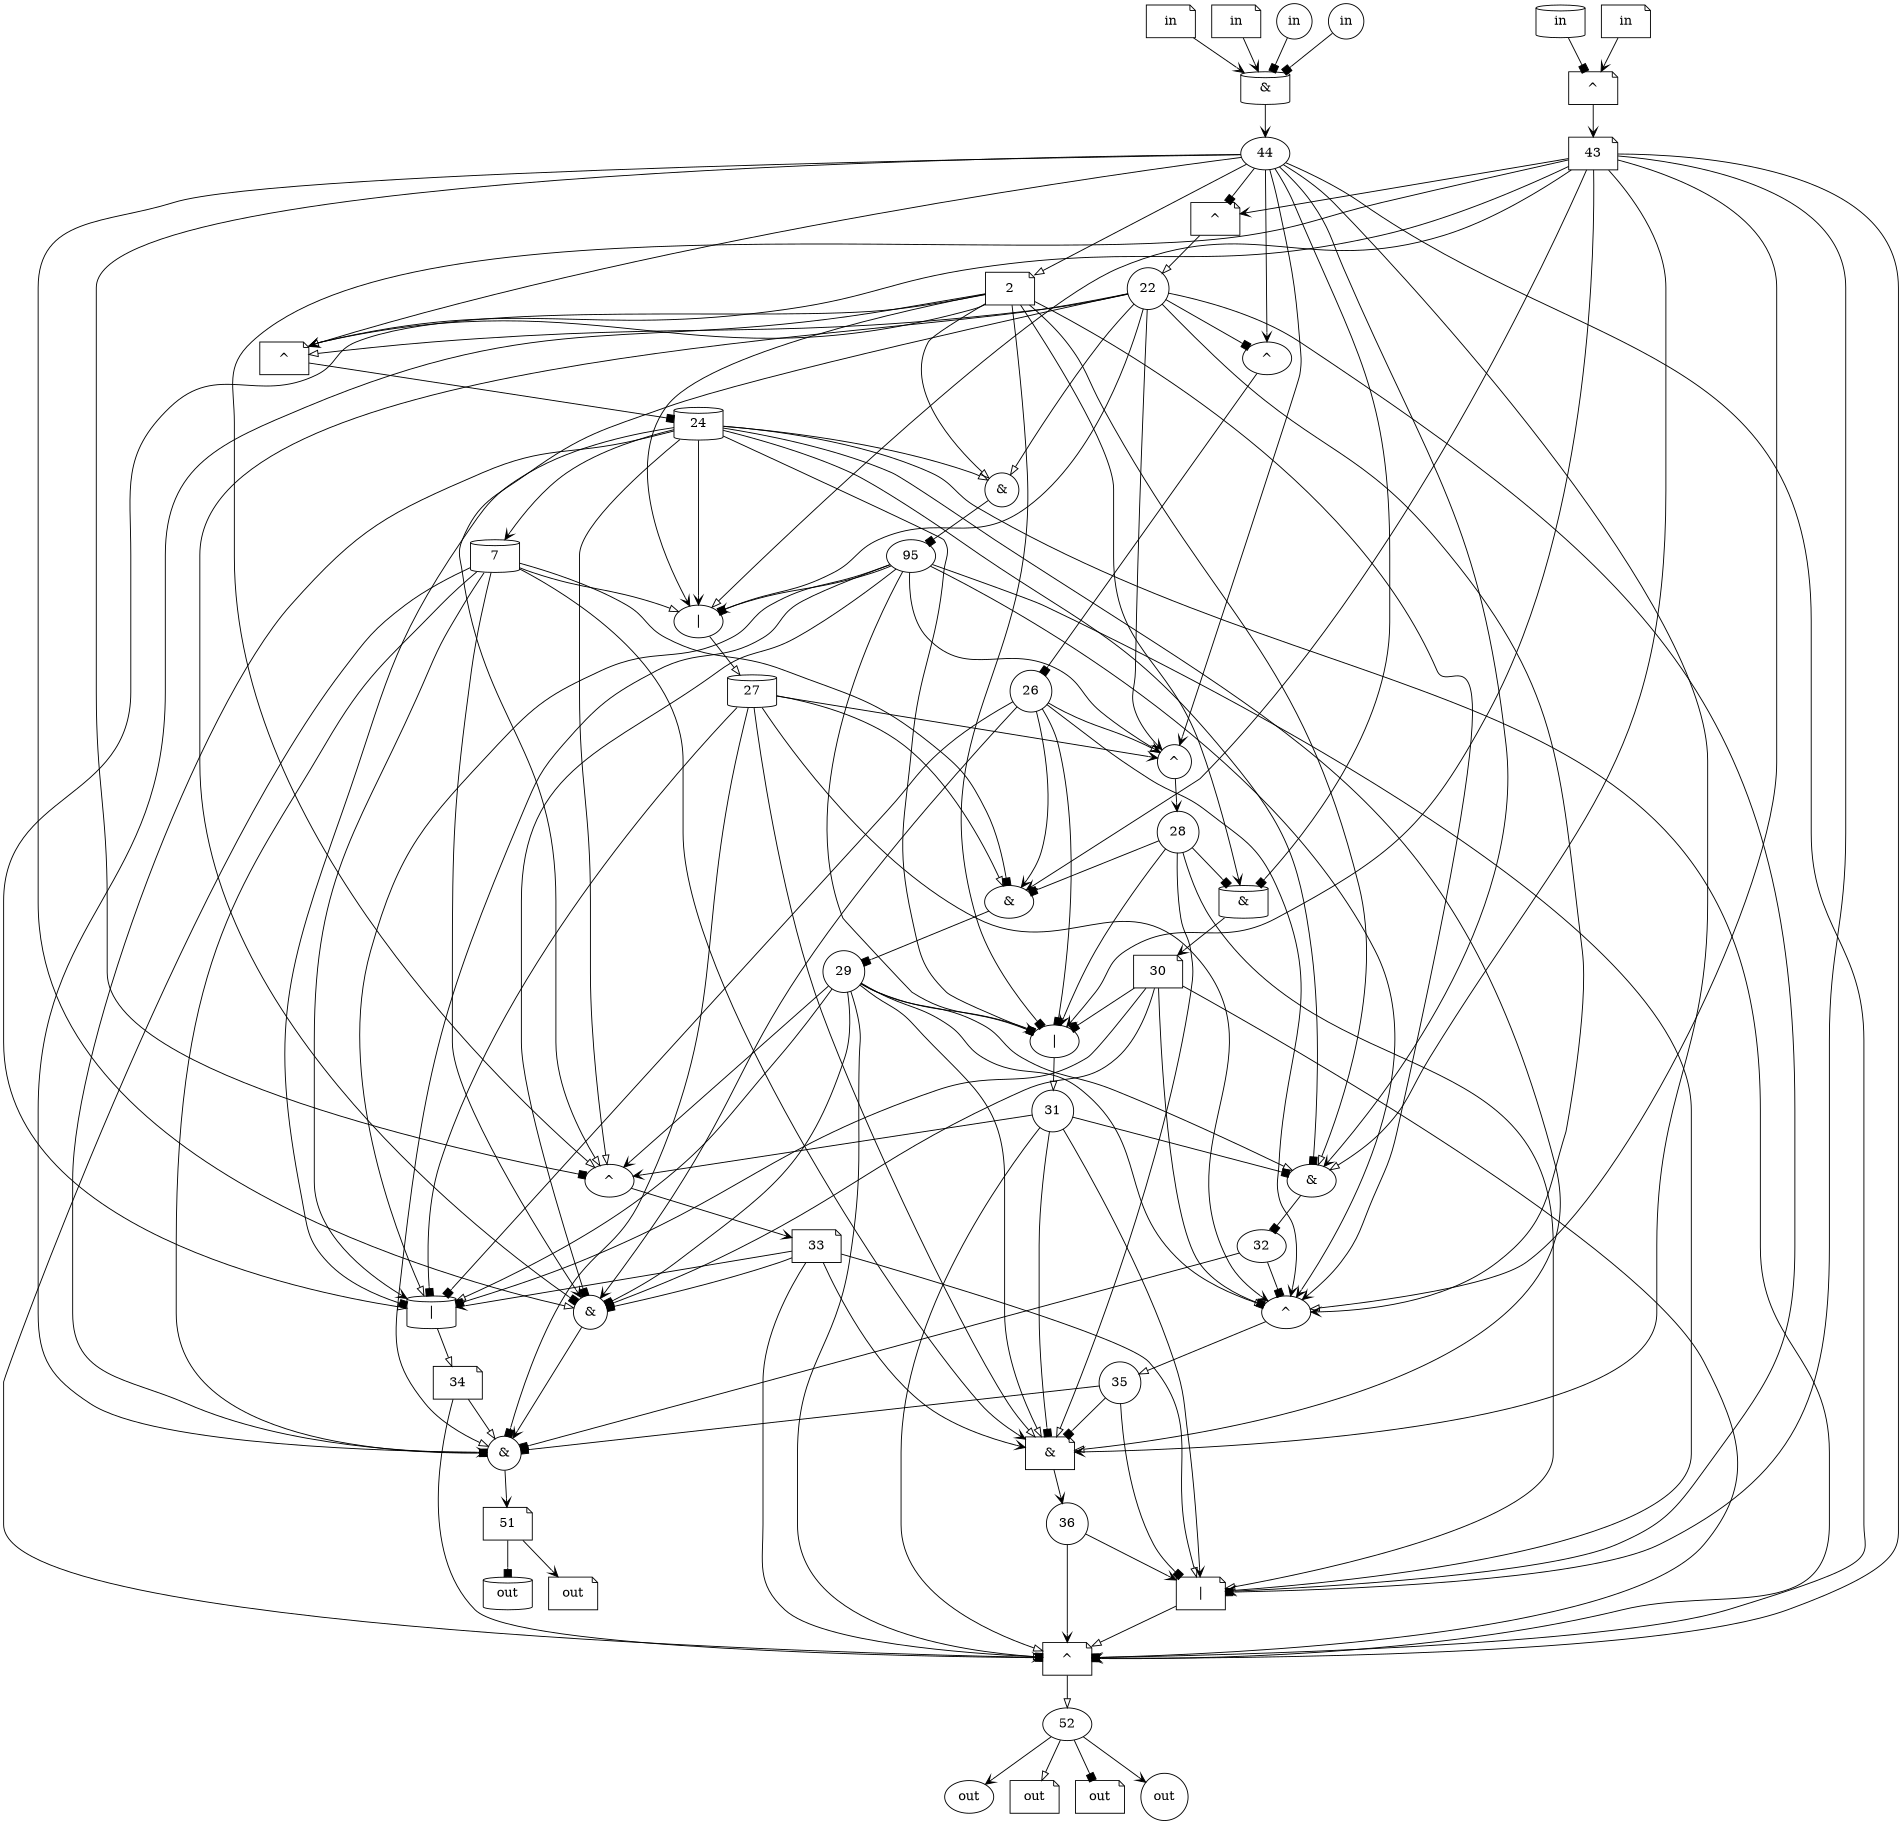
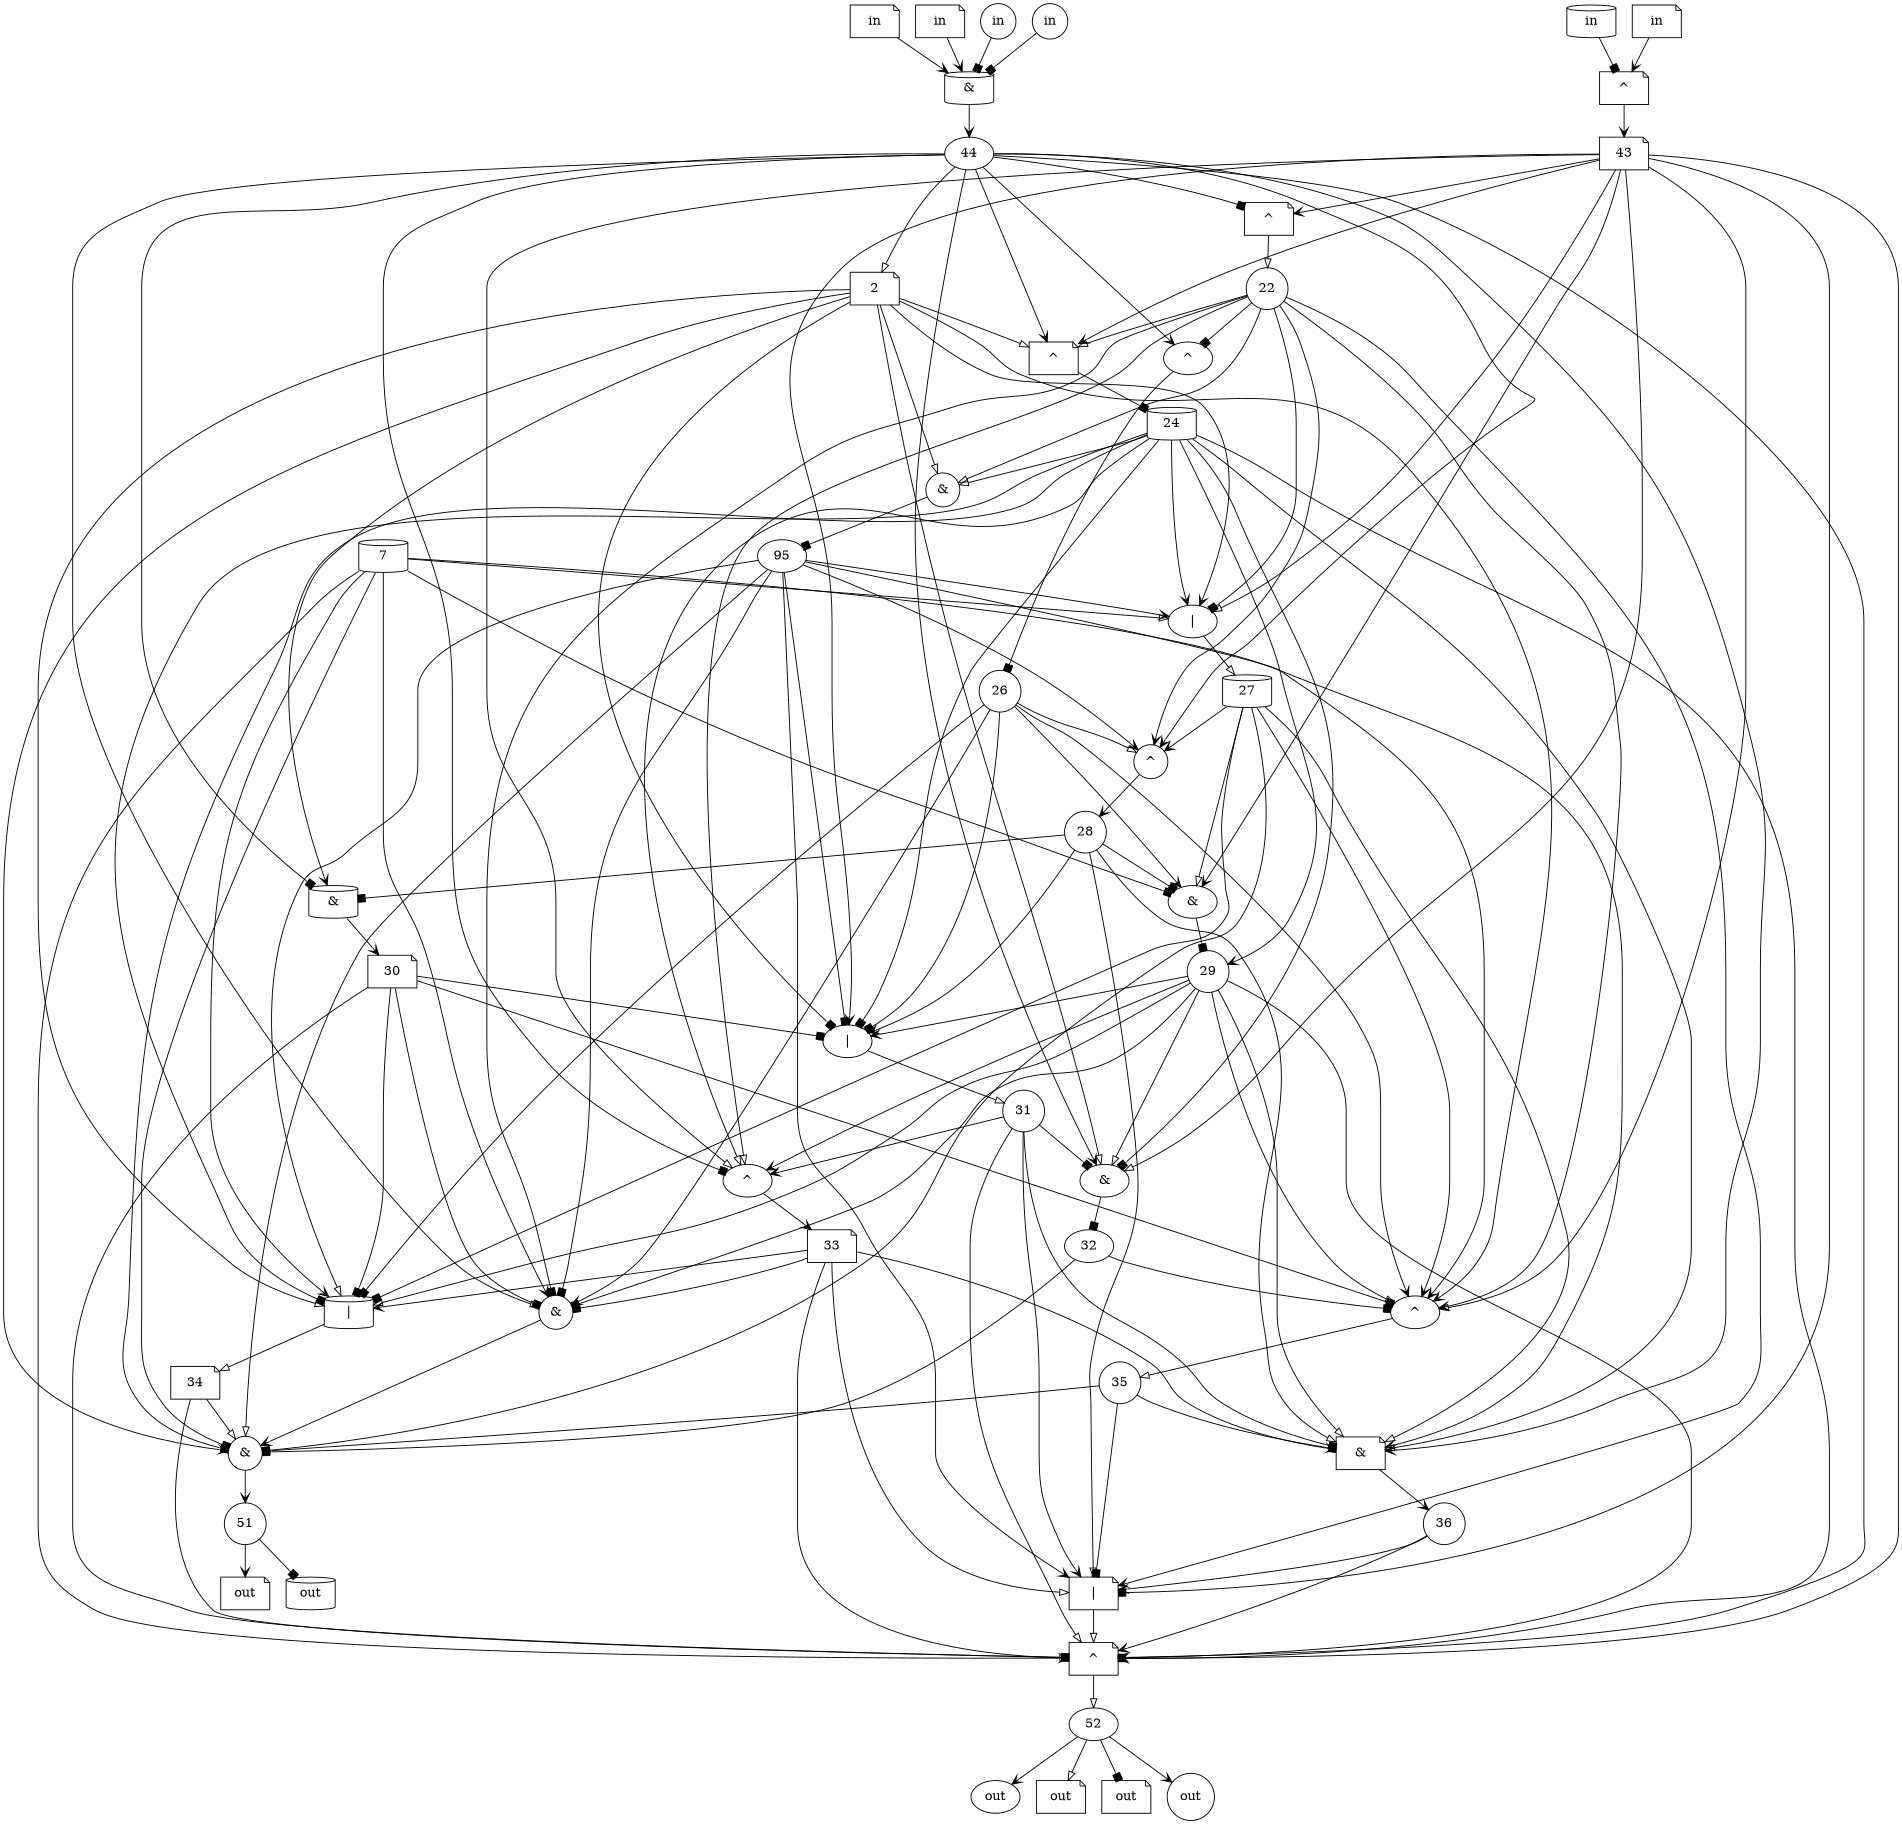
edge "24" -> "7": now "24" -> "29"
node "51": shape note -> circle
